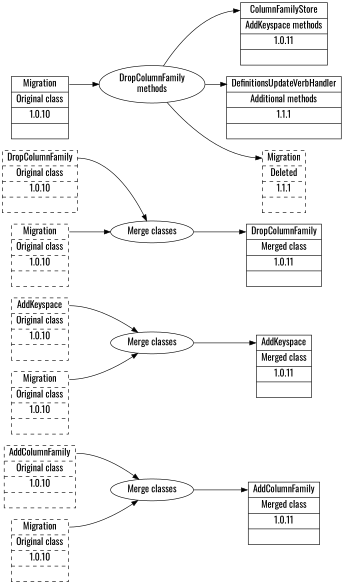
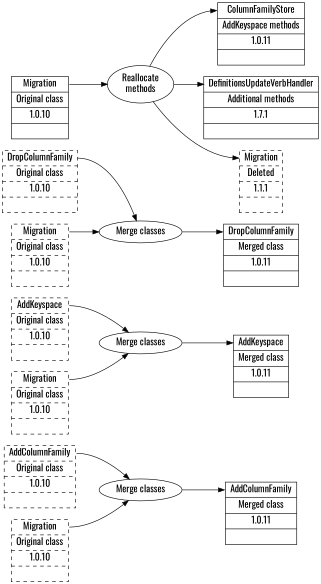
node "DropColumnFamily methods": label "DropColumnFamily methods" -> "Reallocate methods"
node "DefinitionsUpdateVerbHandler": text "1.1.1" -> "1.7.1"
